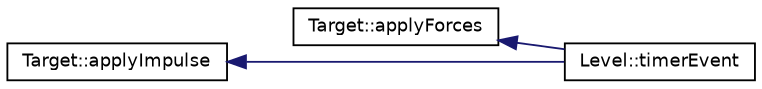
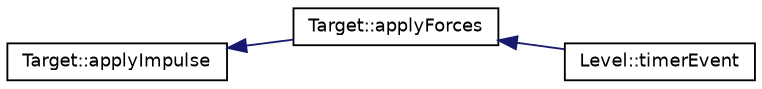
edge "Level::timerEvent" -> "Target::applyImpulse": now "Target::applyForces" -> "Target::applyImpulse"
